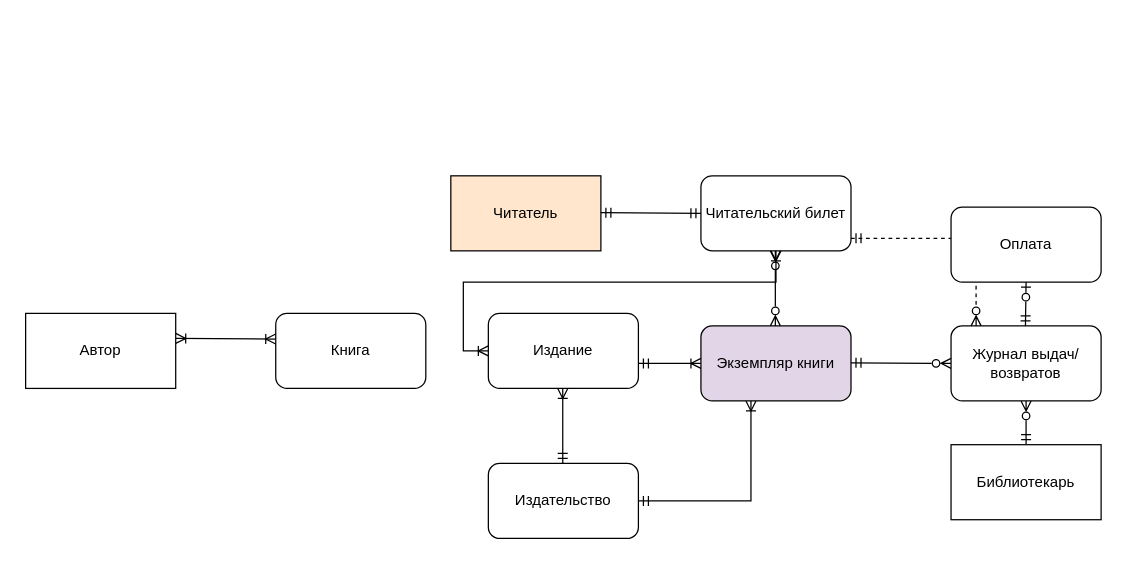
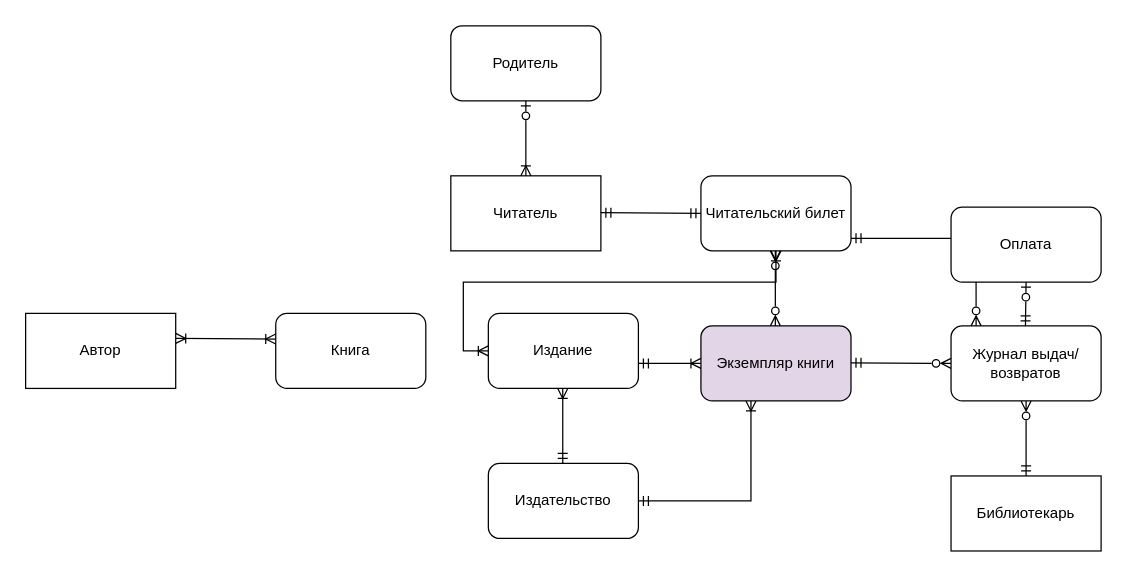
node "Родитель": added
edge "Родитель" -- "Читатель": added
node "Читатель": fillcolor #ffe6cc -> #ffffff
edge "Читательский билет" -- "Журнал выдач/возвратов": style dashed -> solid
node "Библиотекарь": moved (1026, 482) -> (1026, 513)
